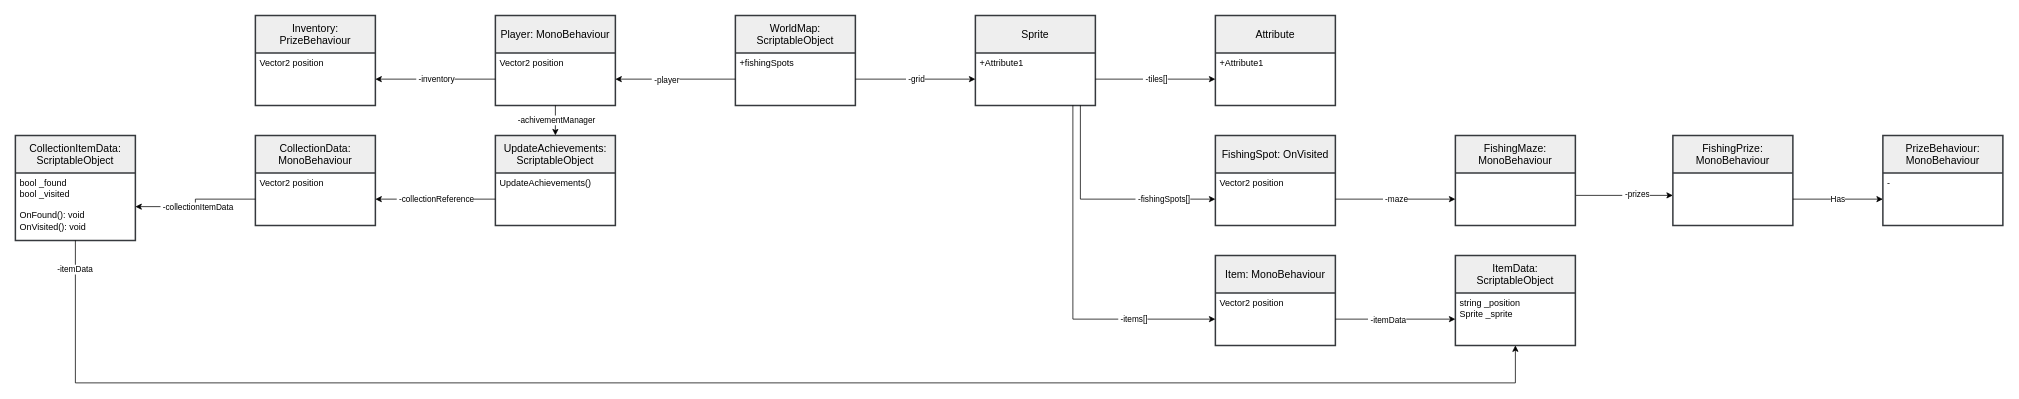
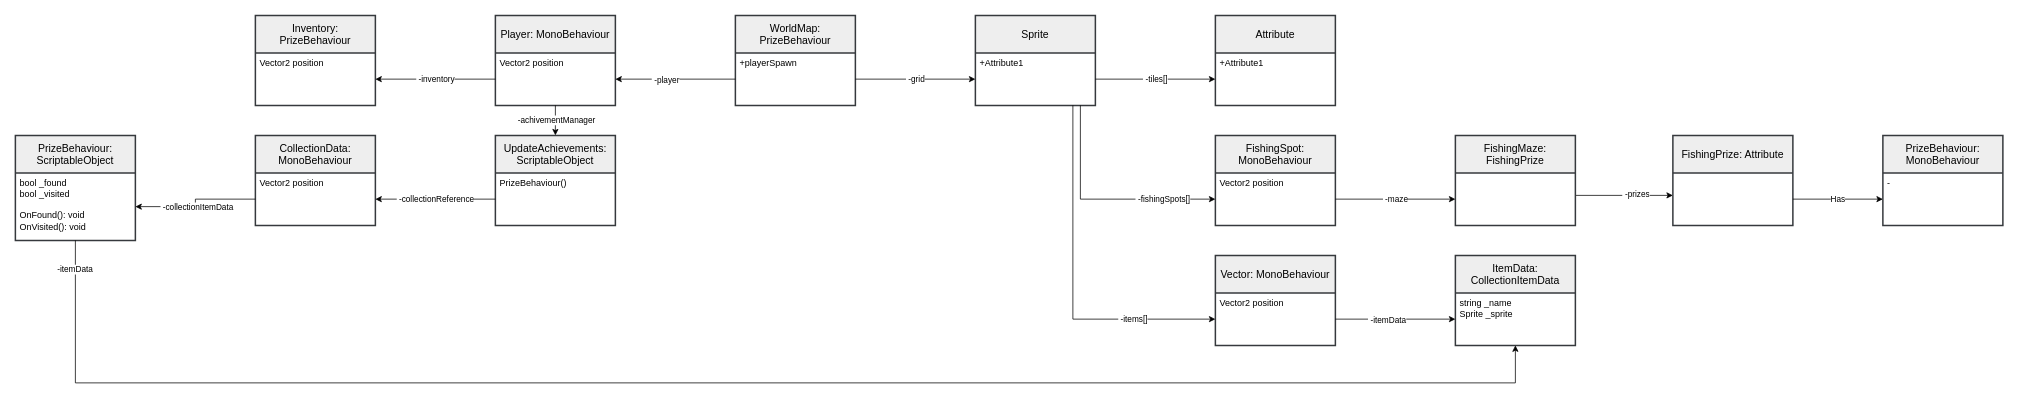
node "WorldMap: ScriptableObject": label "WorldMap: ScriptableObject" -> "WorldMap: PrizeBehaviour"
node "+fishingSpots": label "+fishingSpots" -> "+playerSpawn"
node "CollectionItemData: ScriptableObject": label "CollectionItemData: ScriptableObject" -> "PrizeBehaviour: ScriptableObject"
node "FishingSpot: OnVisited": label "FishingSpot: OnVisited" -> "FishingSpot: MonoBehaviour"
node "FishingMaze: MonoBehaviour": label "FishingMaze: MonoBehaviour" -> "FishingMaze: FishingPrize"
node "FishingPrize: MonoBehaviour": label "FishingPrize: MonoBehaviour" -> "FishingPrize: Attribute"
node "UpdateAchievements()": label "UpdateAchievements()" -> "PrizeBehaviour()"
node "Item: MonoBehaviour": label "Item: MonoBehaviour" -> "Vector: MonoBehaviour"
node "ItemData: ScriptableObject": label "ItemData: ScriptableObject" -> "ItemData: CollectionItemData"
node "string _position Sprite _sprite": label "string _position Sprite _sprite" -> "string _name Sprite _sprite"
